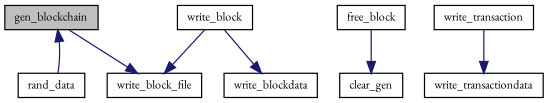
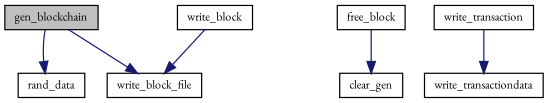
edge "rand_data" -> "gen_blockchain": reversed
node "write_blockdata": removed
